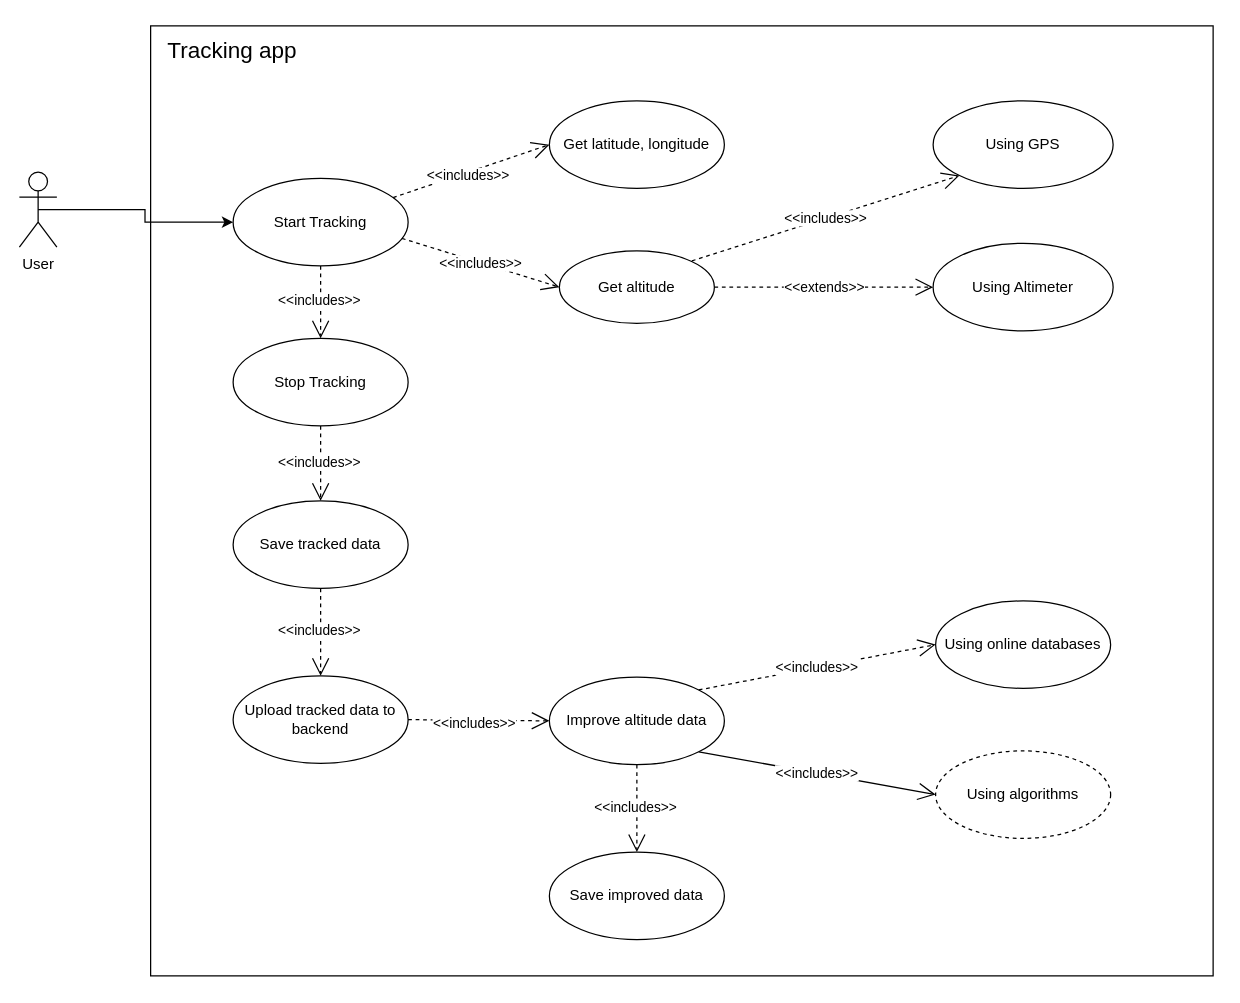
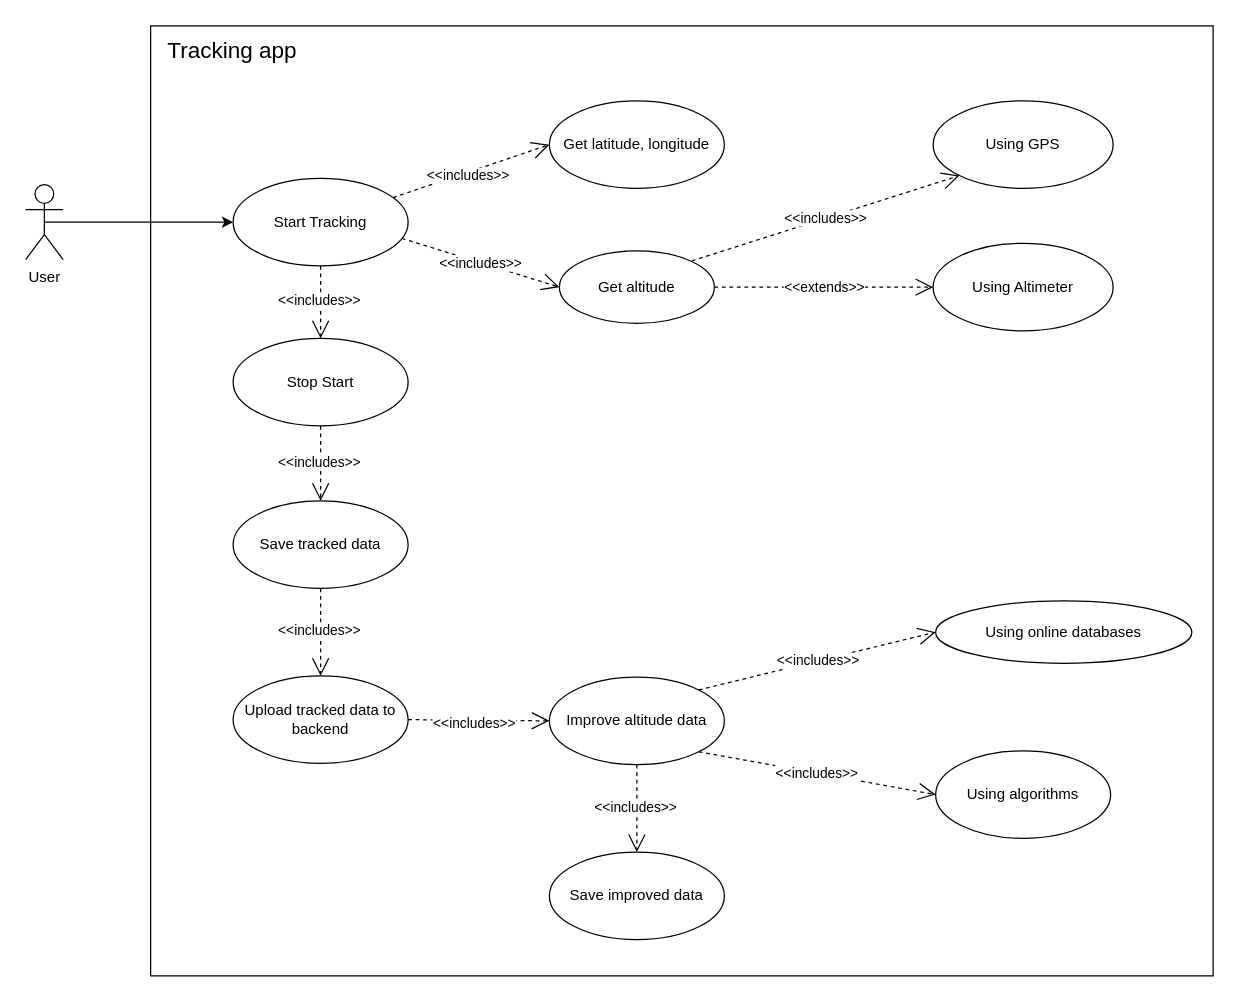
node "User": moved (38, 209) -> (44, 222)
node "Stop Tracking": label "Stop Tracking" -> "Stop Start"
node "Using online databases": size 175x88 -> 256x63
edge "Improve altitude data" -> "Using algorithms": style solid -> dashed
node "Using algorithms": style dashed -> solid
